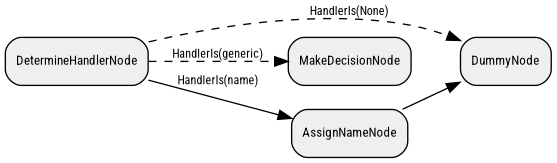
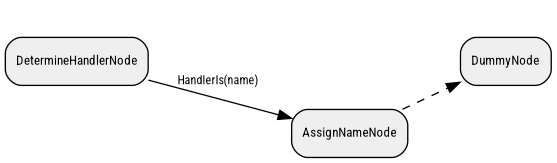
edge "DetermineHandlerNode" -> "DummyNode": removed, label "HandlerIs(None)"
node "MakeDecisionNode": removed
edge "AssignNameNode" -> "DummyNode": style solid -> dashed
